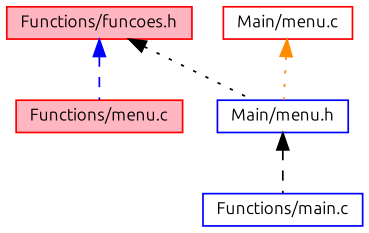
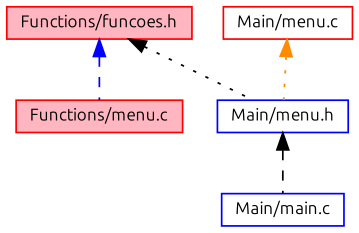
node "Functions/main.c": label "Functions/main.c" -> "Main/main.c"
